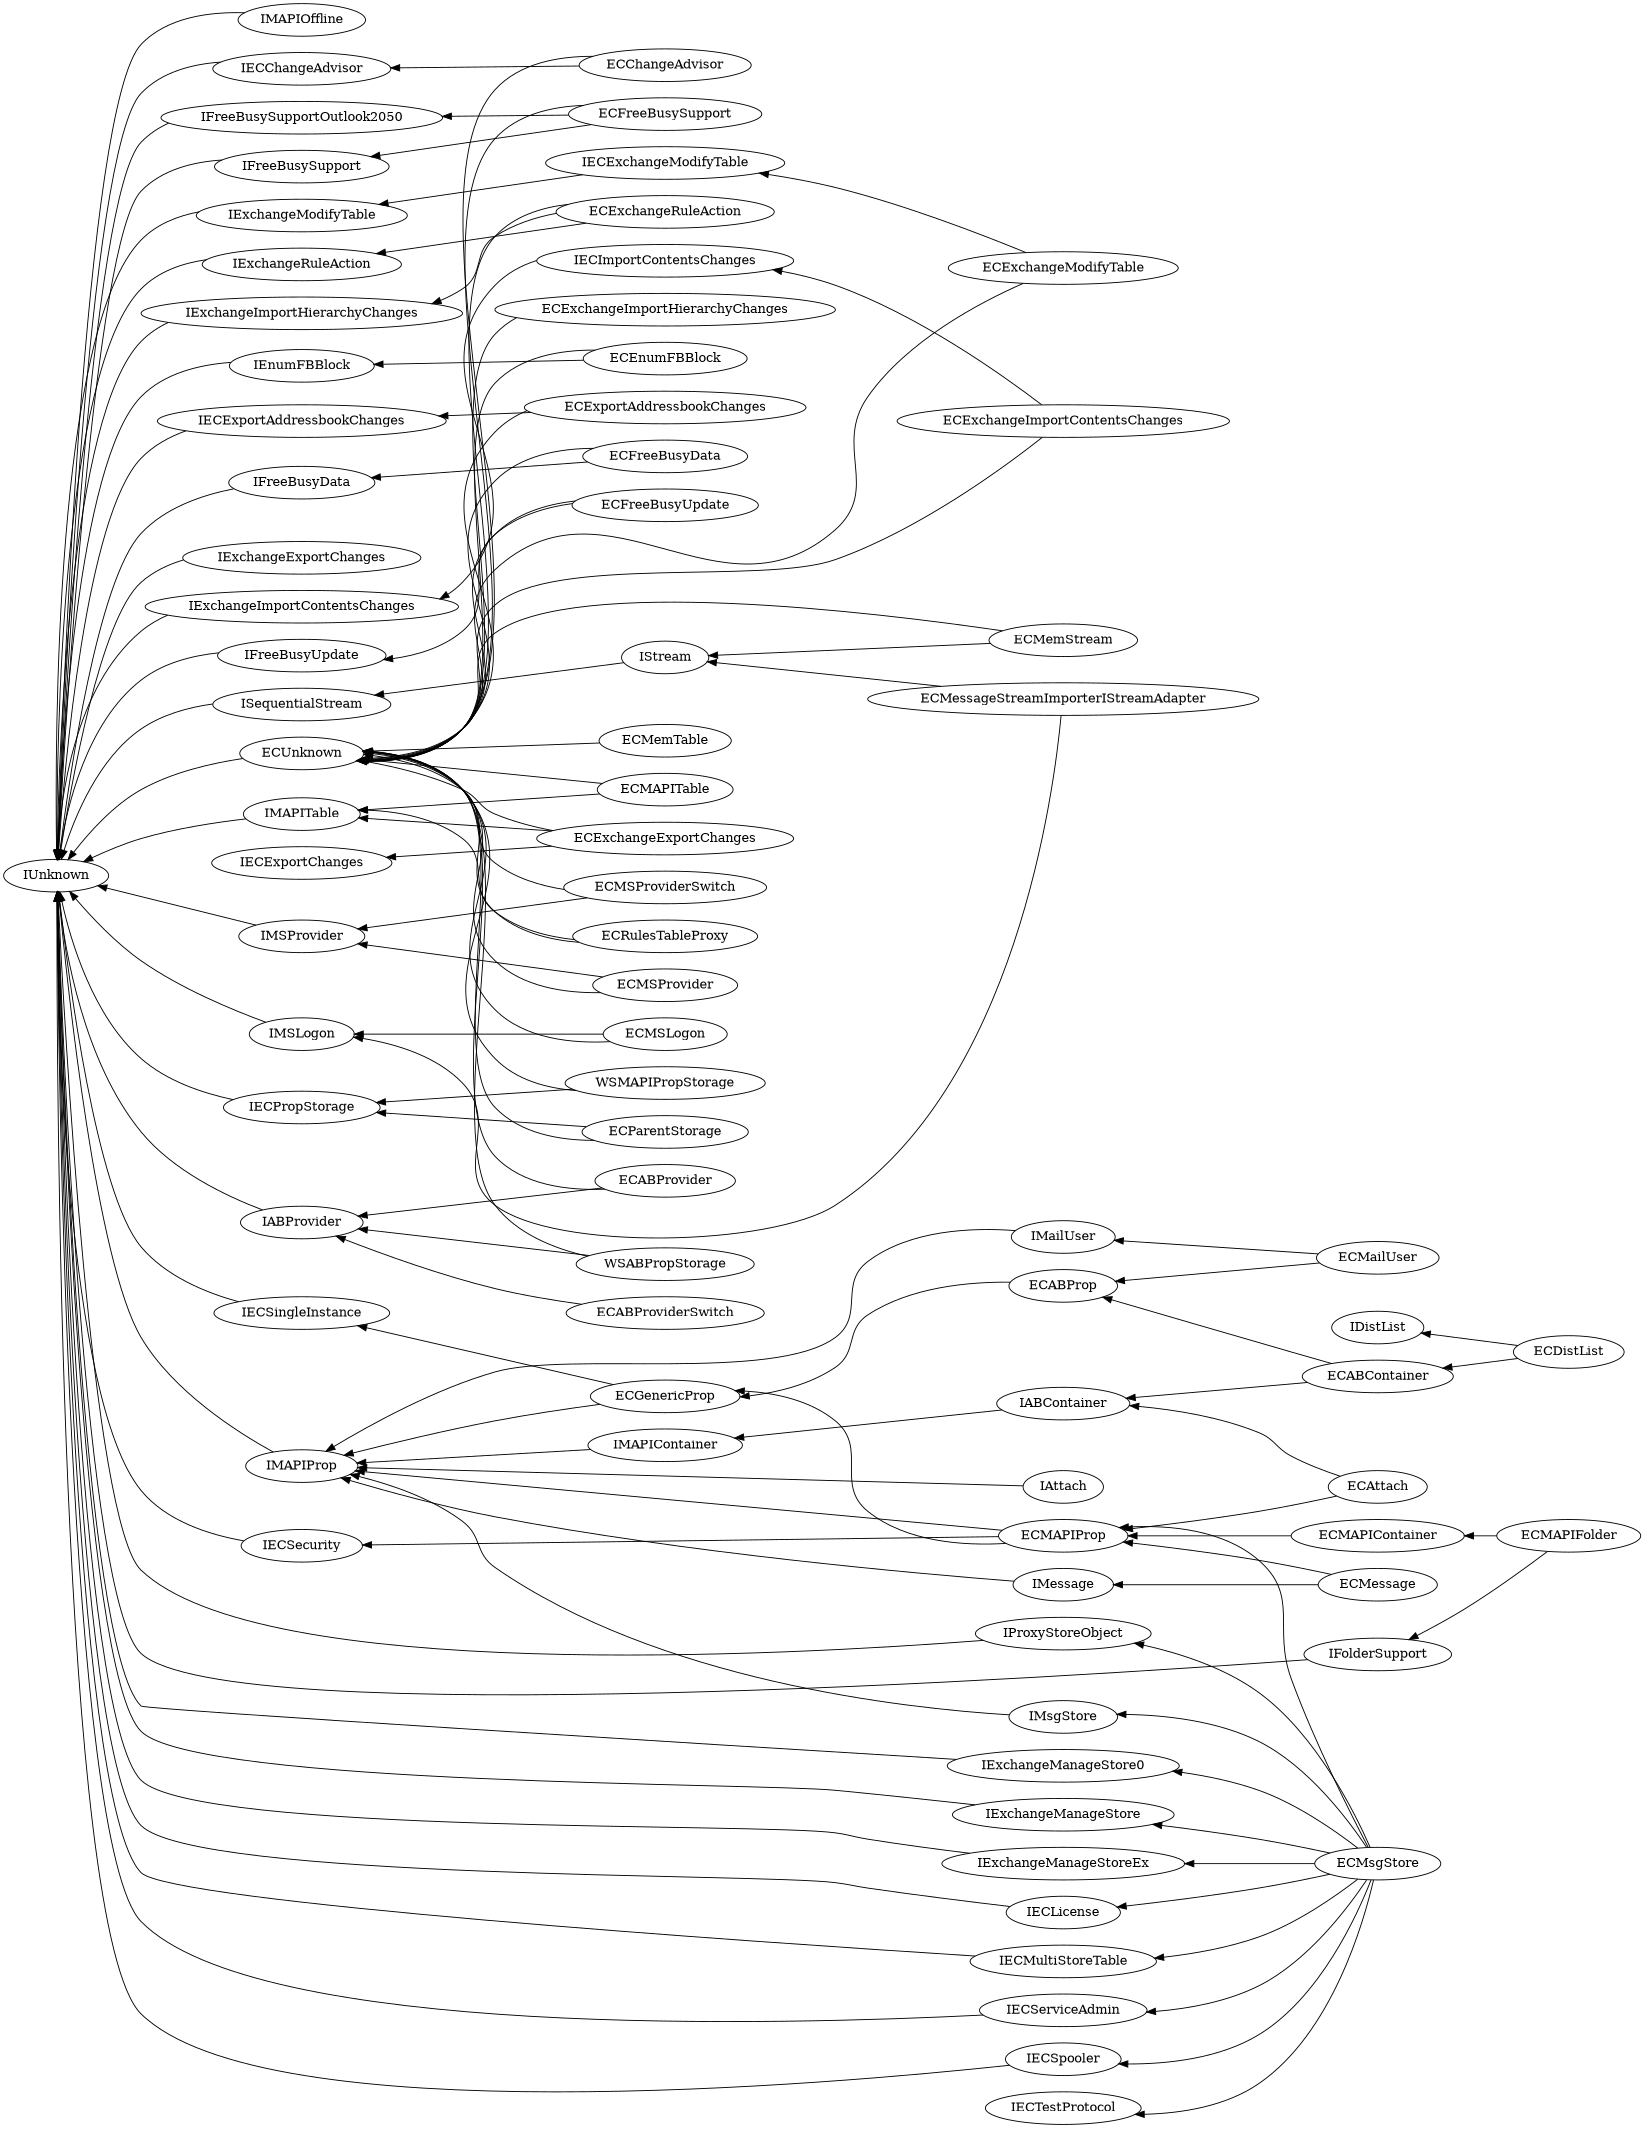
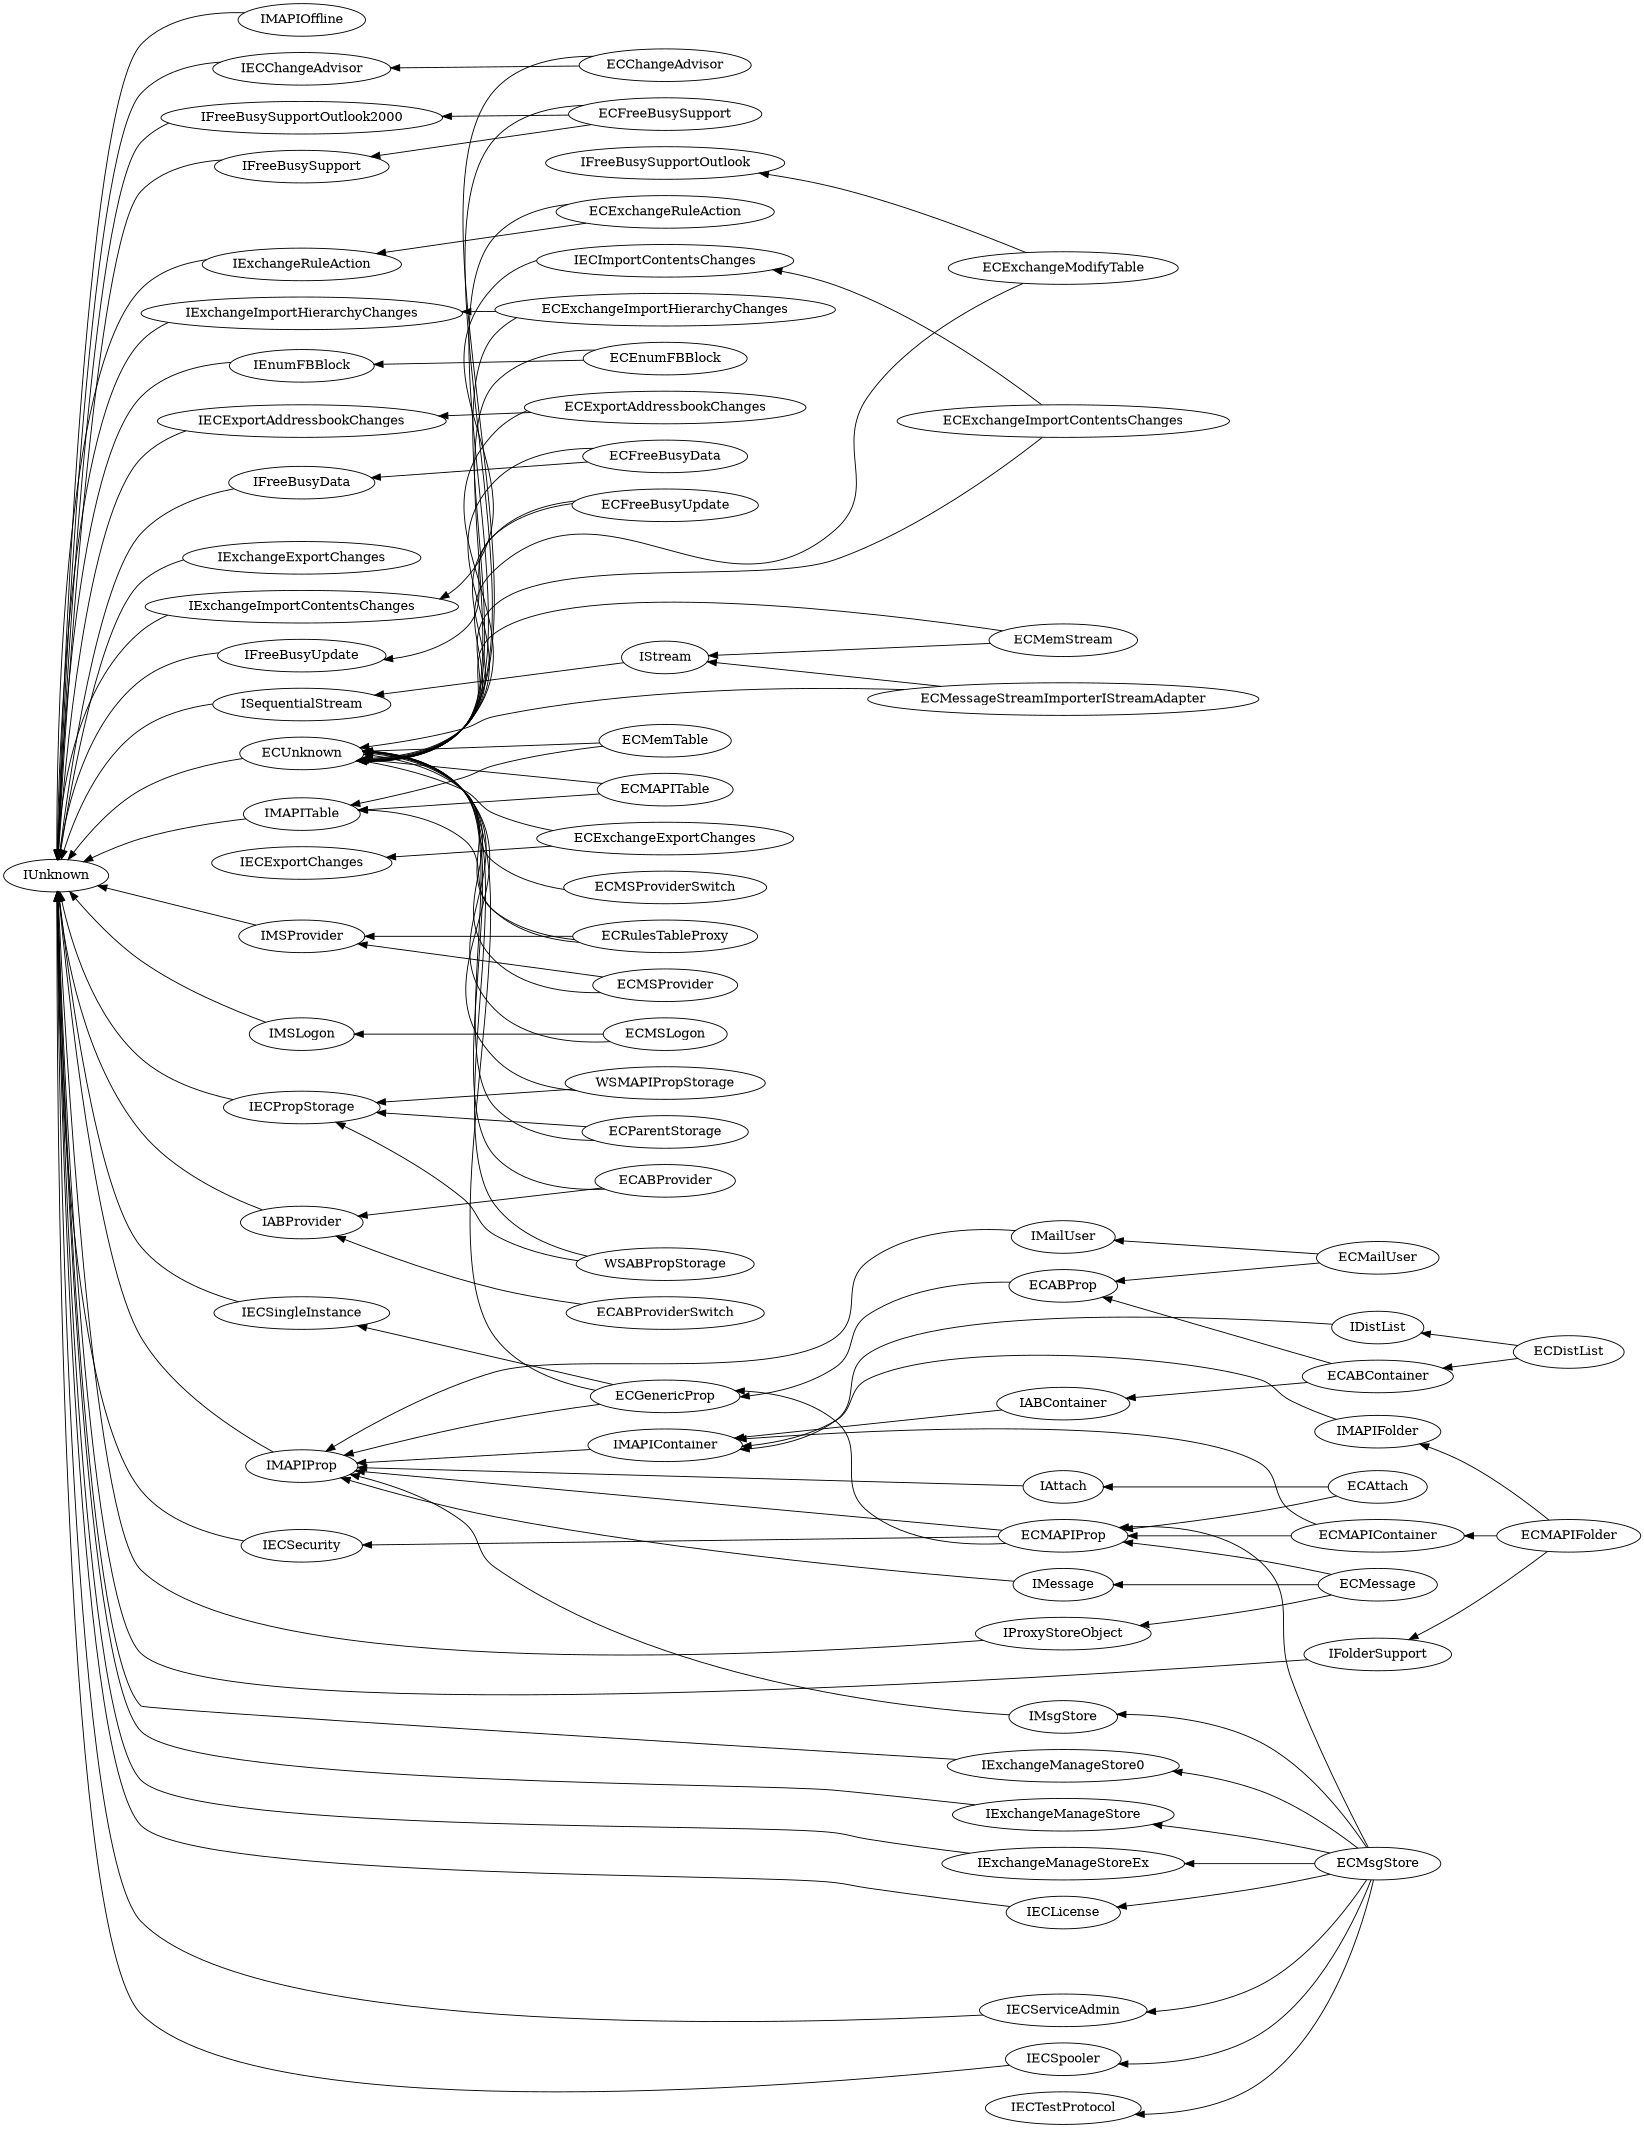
node "IFreeBusySupportOutlook2050": label "IFreeBusySupportOutlook2050" -> "IFreeBusySupportOutlook2000"
node "IECExchangeModifyTable": label "IECExchangeModifyTable" -> "IFreeBusySupportOutlook"
node "IExchangeModifyTable": removed
edge "ECExchangeRuleAction" -> "IExchangeImportHierarchyChanges": now "ECExchangeImportHierarchyChanges" -> "IExchangeImportHierarchyChanges"
edge "ECExchangeExportChanges" -> "IMAPITable": now "ECMemTable" -> "IMAPITable"
edge "ECMSProviderSwitch" -> "IMSProvider": now "ECRulesTableProxy" -> "IMSProvider"
edge "ECGenericProp" -> "ECUnknown": added
edge "ECMessageStreamImporterIStreamAdapter" -> "IMSLogon": now "ECMessageStreamImporterIStreamAdapter" -> "ECUnknown"
edge "WSABPropStorage" -> "IABProvider": now "WSABPropStorage" -> "IECPropStorage"
edge "IDistList" -> "IMAPIContainer": added
edge "ECAttach" -> "IABContainer": now "ECAttach" -> "IAttach"
edge "ECMAPIContainer" -> "IMAPIContainer": added
node "IMAPIFolder": added
edge "ECMsgStore" -> "IProxyStoreObject": now "ECMessage" -> "IProxyStoreObject"
node "IECMultiStoreTable": removed
